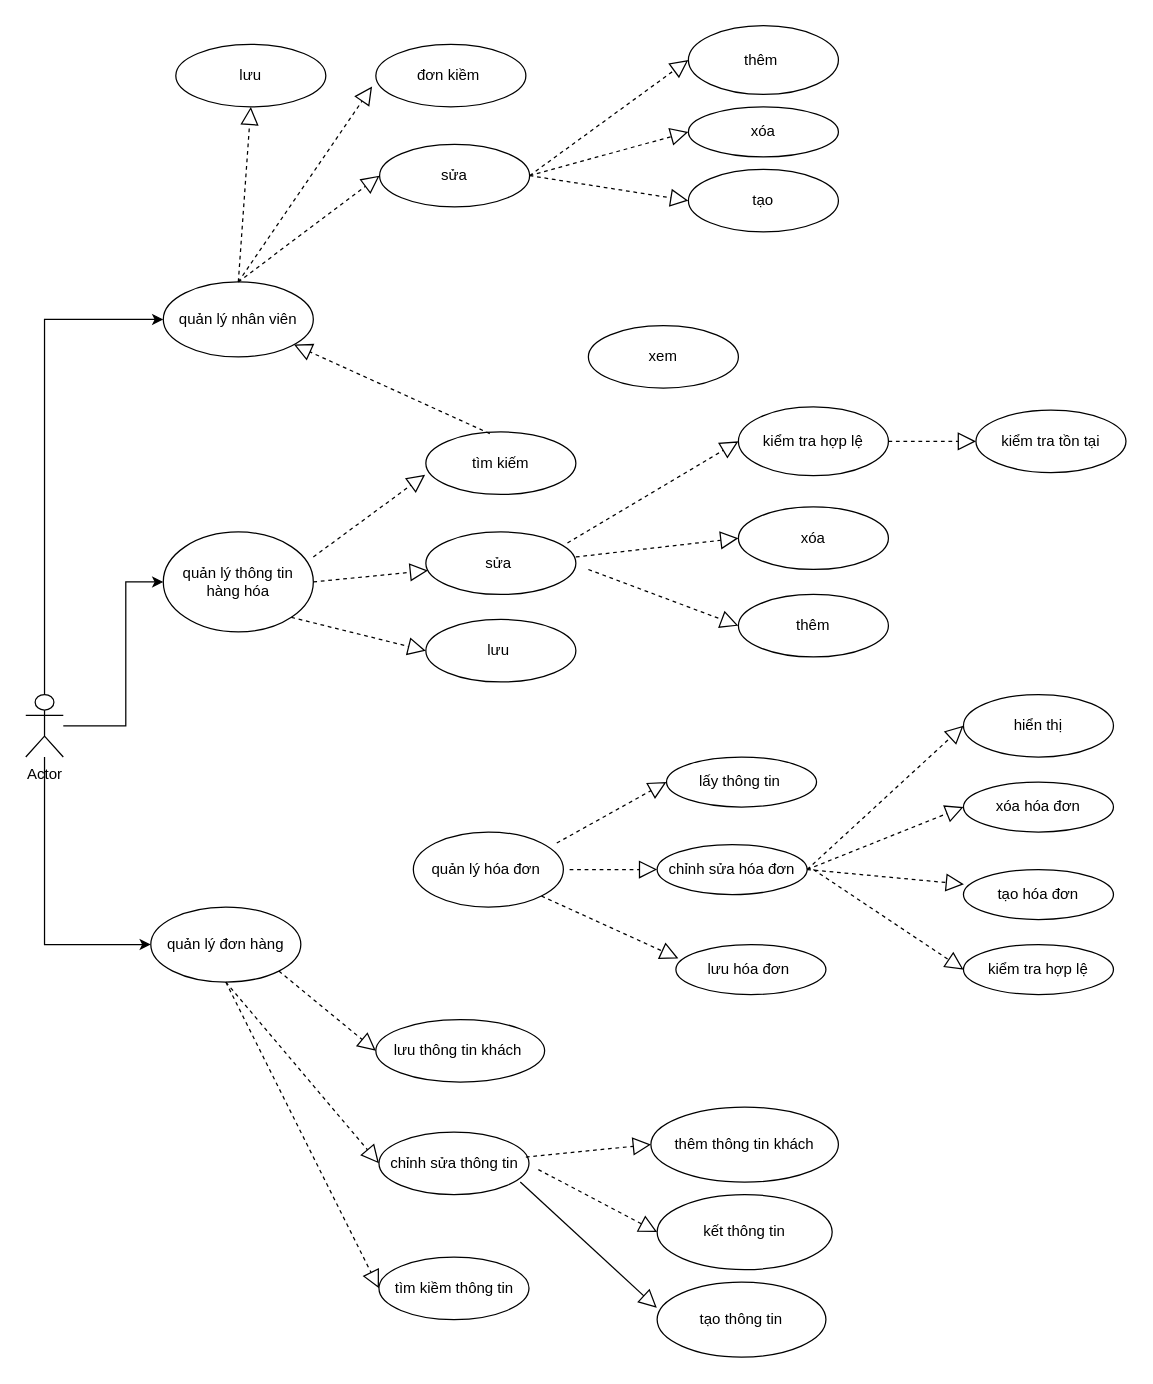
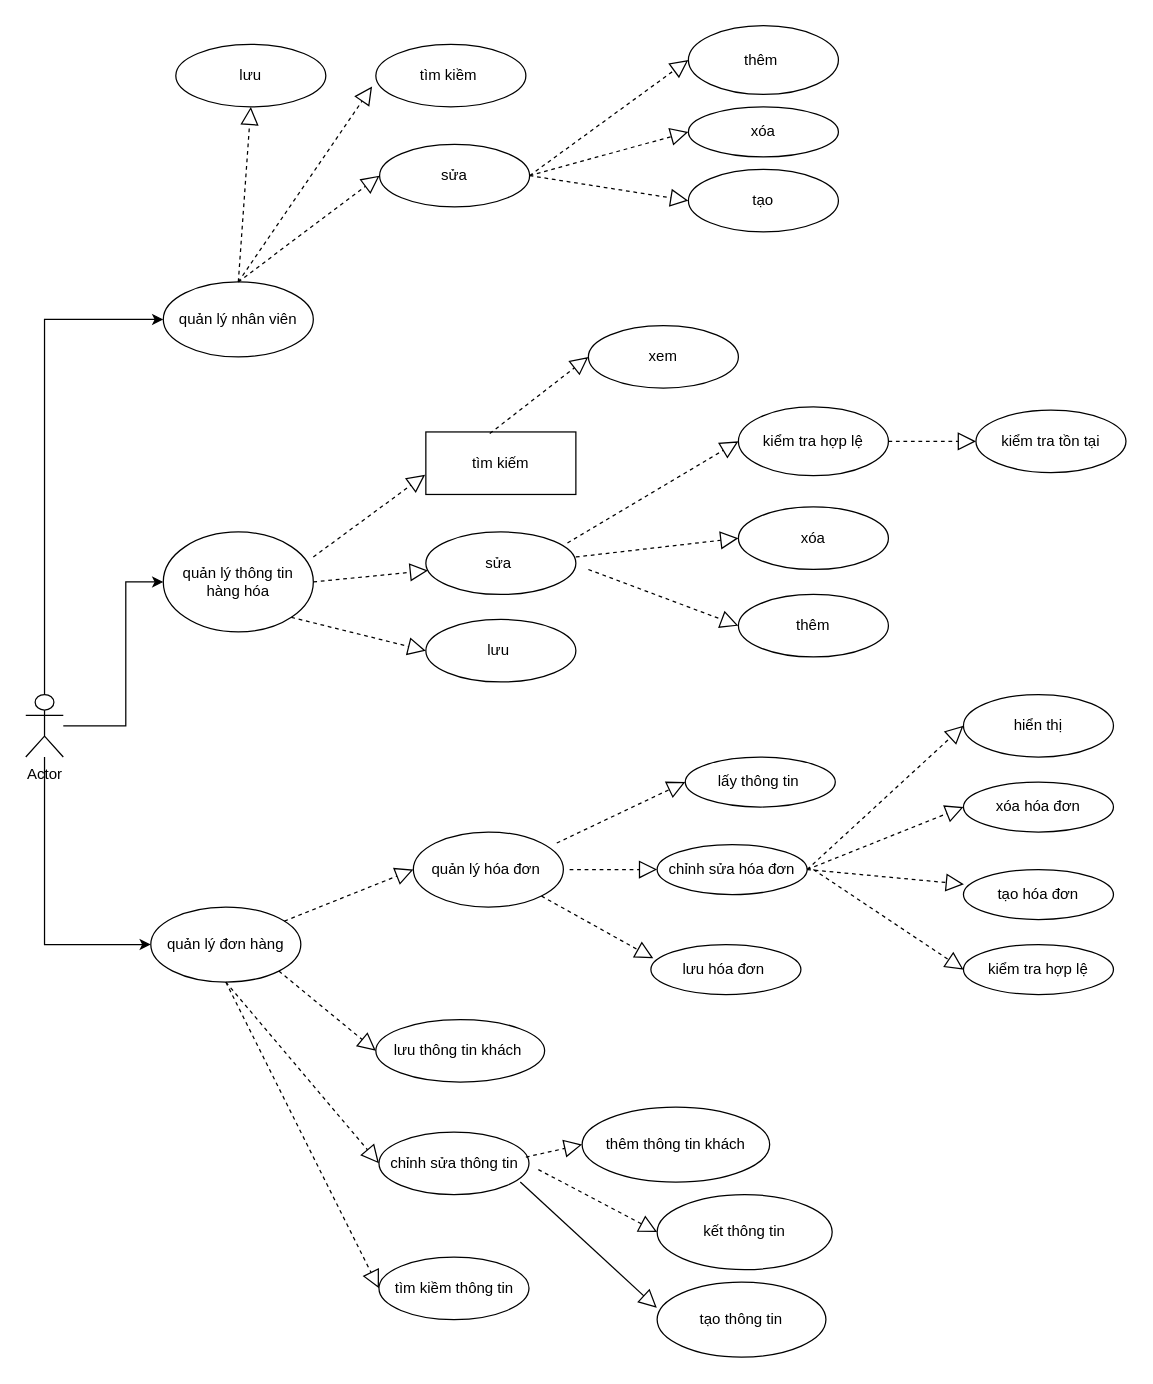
node "đơn kiềm": label "đơn kiềm" -> "tìm kiềm"
edge "tìm kiếm" -> "quản lý nhân viên": now "tìm kiếm" -> "xem"
node "tìm kiếm": shape ellipse -> rectangle
node "lấy thông tin": moved (741, 782) -> (760, 782)
edge "quản lý đơn hàng" -> "quản lý hóa đơn": added
node "lưu hóa đơn": moved (751, 969) -> (726, 969)
node "thêm thông tin khách": moved (744, 1144) -> (676, 1144)
